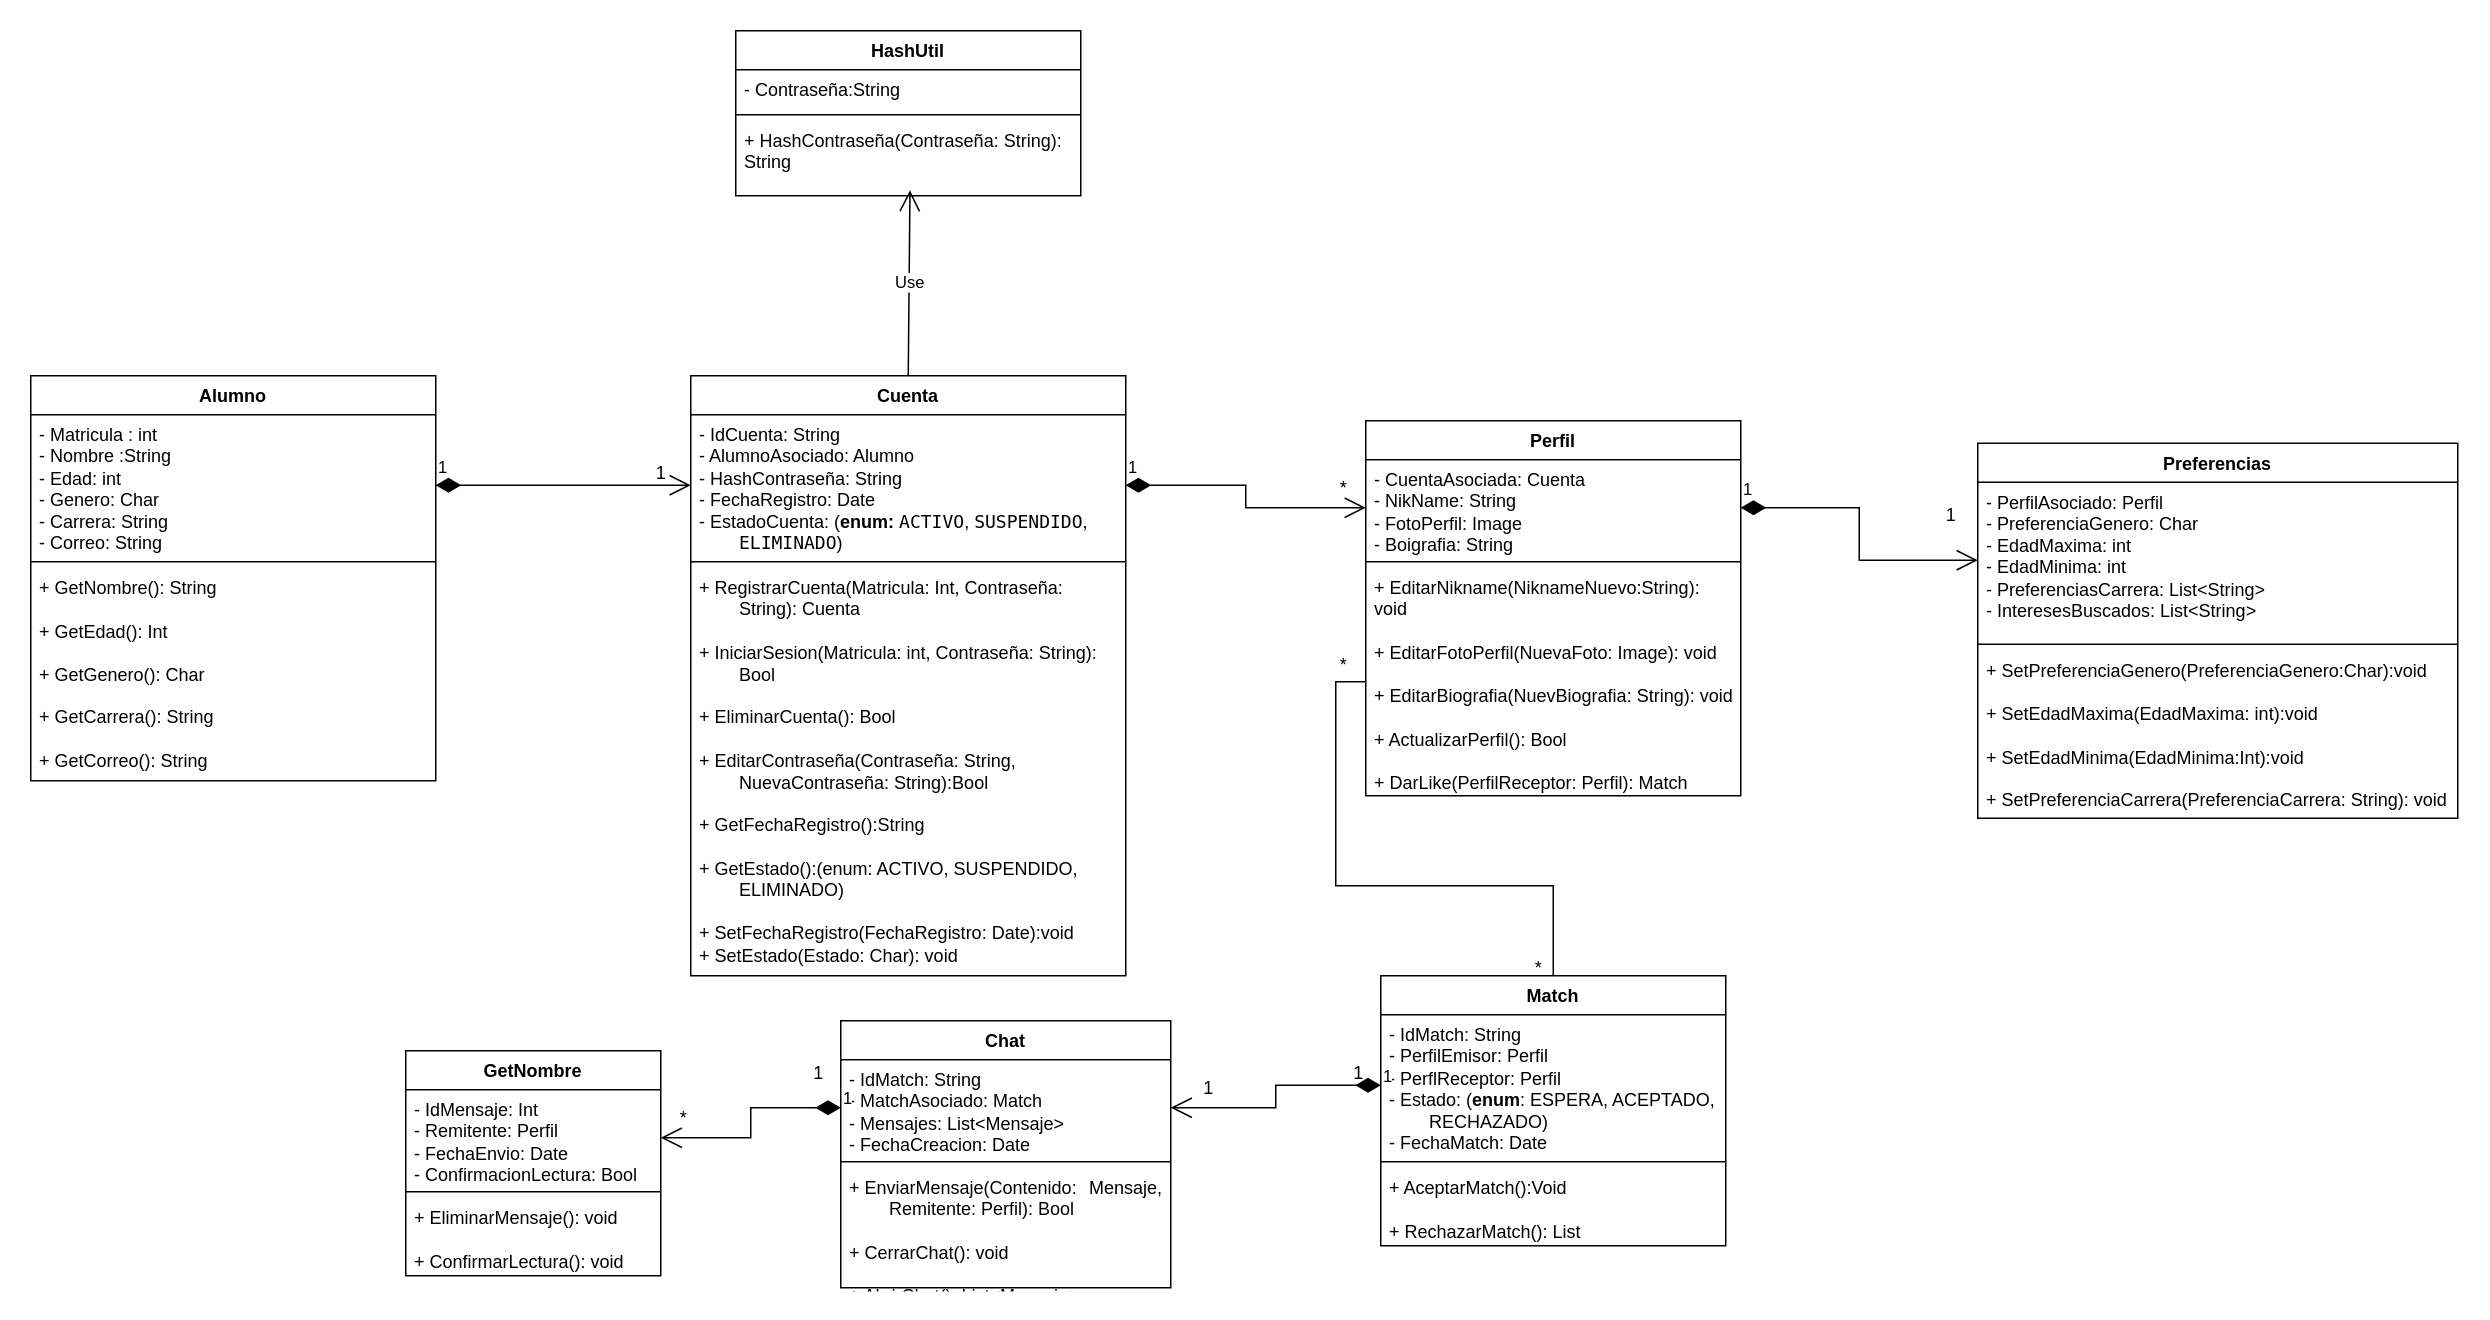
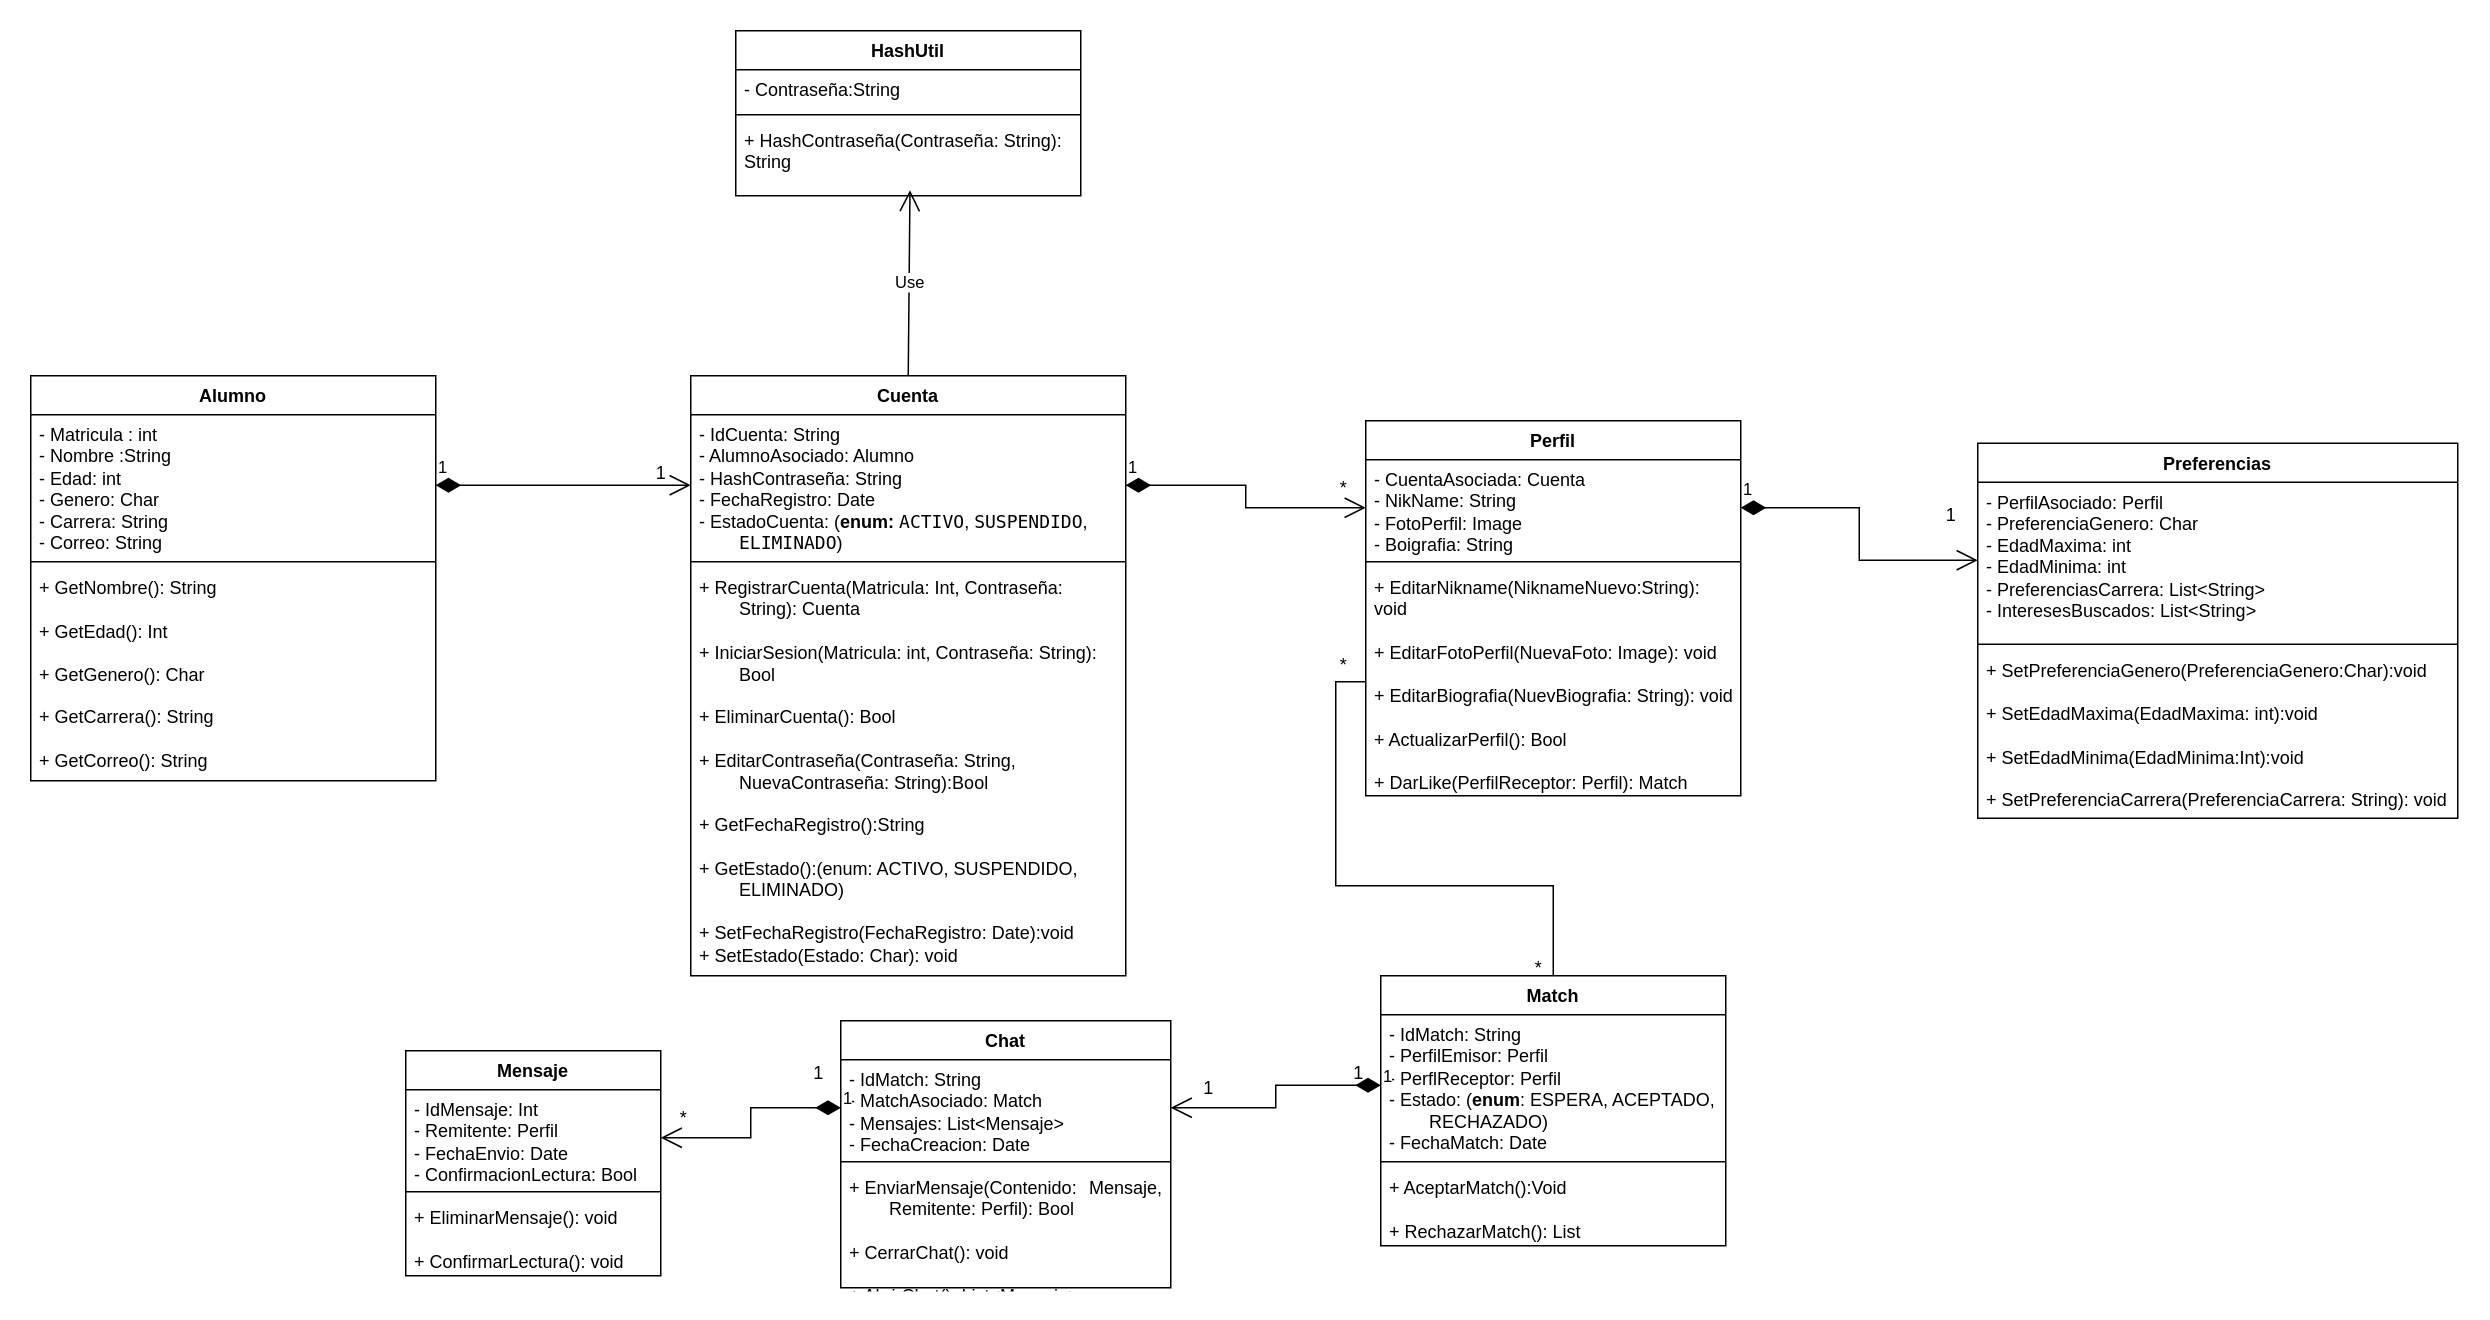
node "GetNombre": label "GetNombre" -> "Mensaje"
